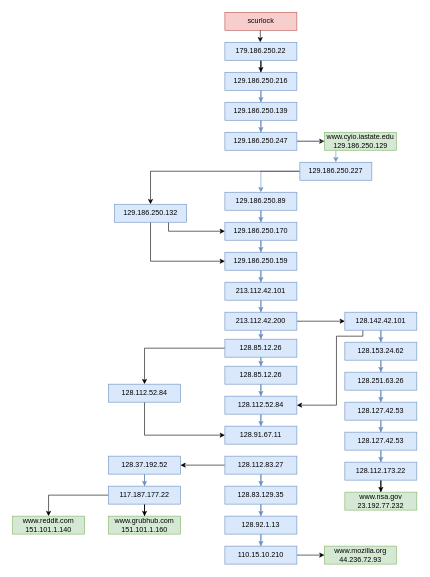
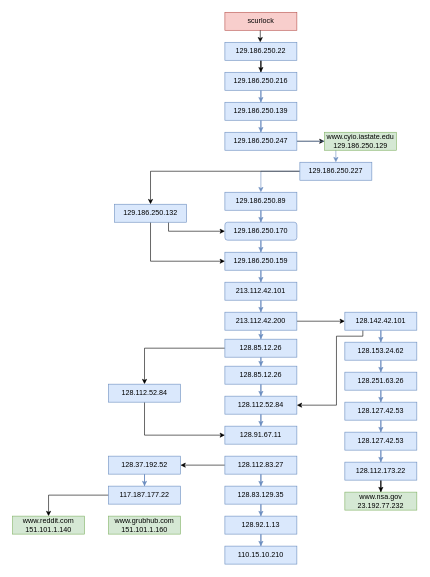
node "179.186.250.22": label "179.186.250.22" -> "129.186.250.22"
node "129.186.250.170": shape rectangle -> rounded rectangle
edge "117.187.177.22" -> "www.grubhub.com 151.101.1.160": removed
edge "110.15.10.210" -> "www.mozilla.org 44.236.72.93": removed
node "www.mozilla.org 44.236.72.93": removed
